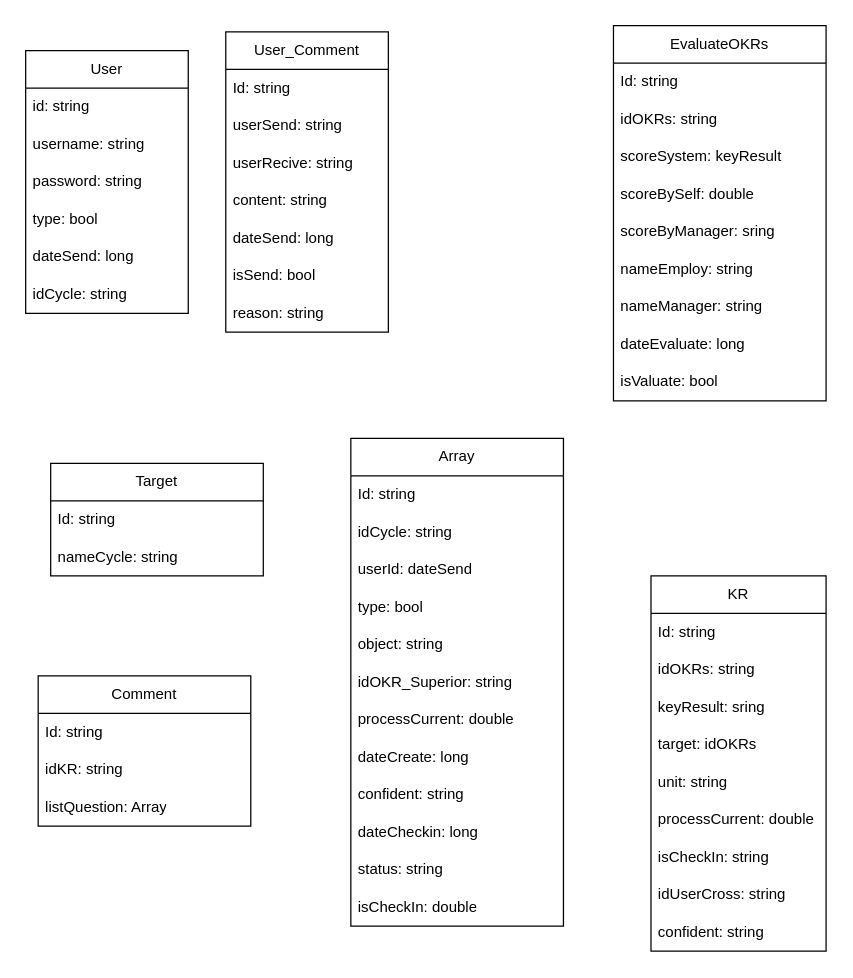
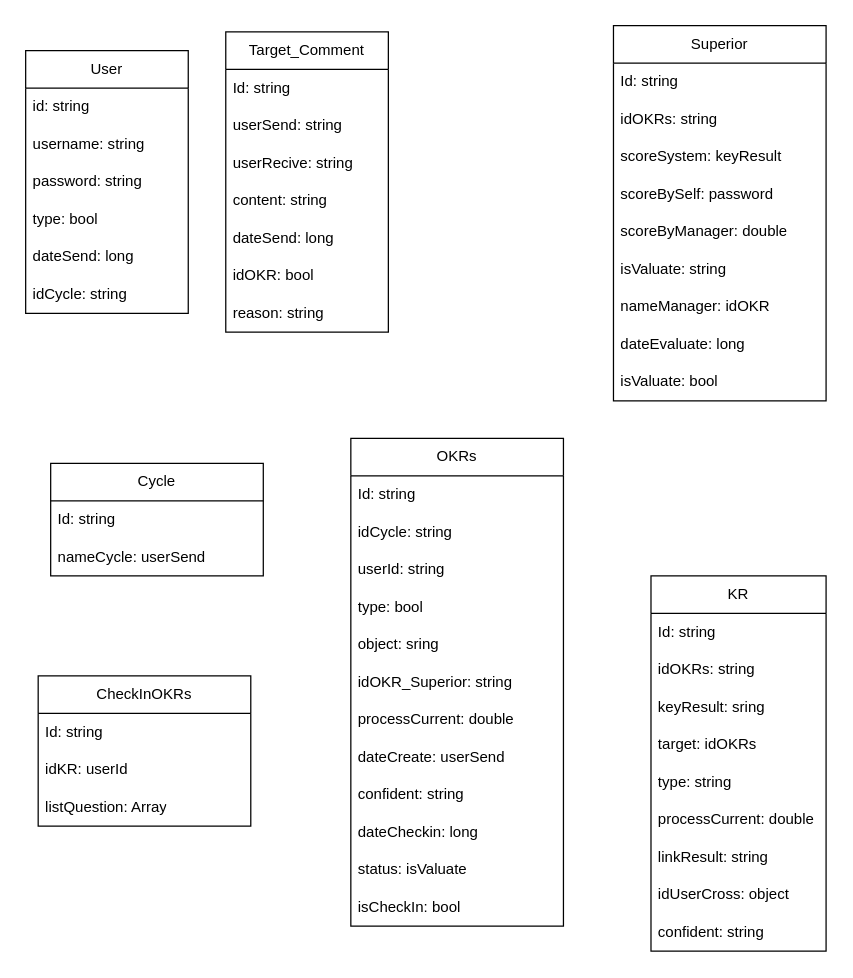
node "EvaluateOKRs": label "EvaluateOKRs" -> "Superior"
node "User_Comment": label "User_Comment" -> "Target_Comment"
node "scoreBySelf: double": label "scoreBySelf: double" -> "scoreBySelf: password"
node "scoreByManager: sring": label "scoreByManager: sring" -> "scoreByManager: double"
node "nameEmploy: string": label "nameEmploy: string" -> "isValuate: string"
node "isSend: bool": label "isSend: bool" -> "idOKR: bool"
node "nameManager: string": label "nameManager: string" -> "nameManager: idOKR"
node "Array": label "Array" -> "OKRs"
node "Target": label "Target" -> "Cycle"
node "nameCycle: string": label "nameCycle: string" -> "nameCycle: userSend"
node "userId: dateSend": label "userId: dateSend" -> "userId: string"
node "object: string": label "object: string" -> "object: sring"
node "Comment": label "Comment" -> "CheckInOKRs"
node "dateCreate: long": label "dateCreate: long" -> "dateCreate: userSend"
node "idKR: string": label "idKR: string" -> "idKR: userId"
node "unit: string": label "unit: string" -> "type: string"
node "isCheckIn: string": label "isCheckIn: string" -> "linkResult: string"
node "status: string": label "status: string" -> "status: isValuate"
node "idUserCross: string": label "idUserCross: string" -> "idUserCross: object"
node "isCheckIn: double": label "isCheckIn: double" -> "isCheckIn: bool"
